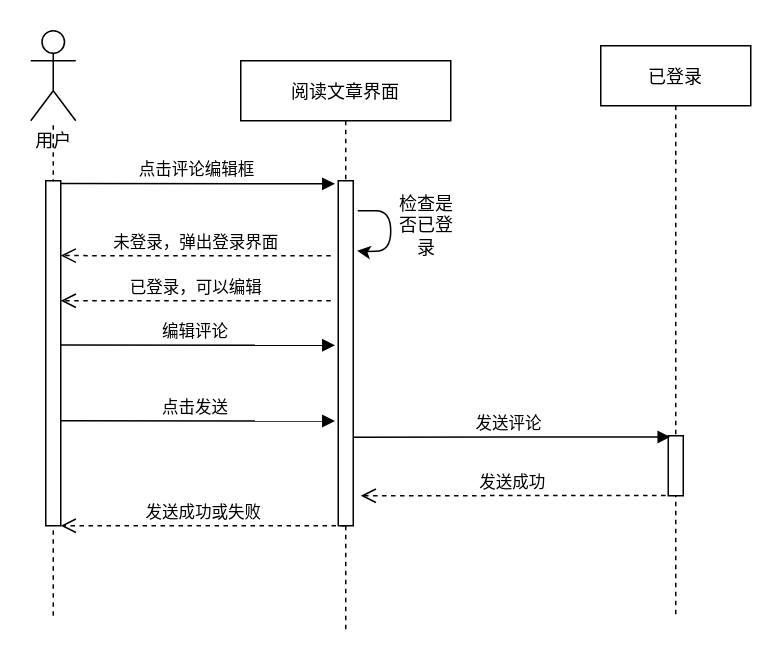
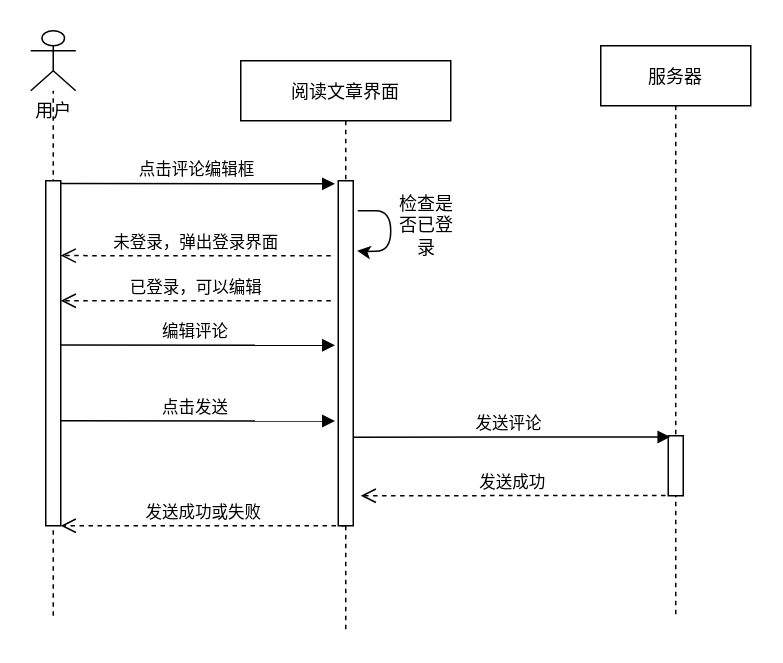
node "用户": size 45x90 -> 45x60
node "已登录": label "已登录" -> "服务器"
